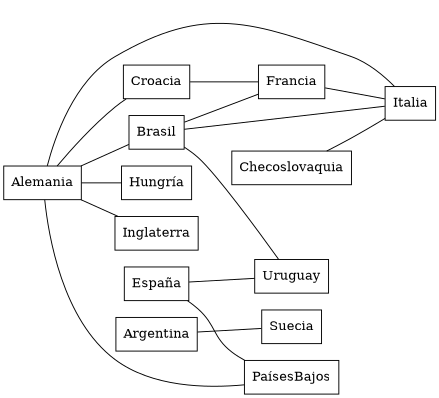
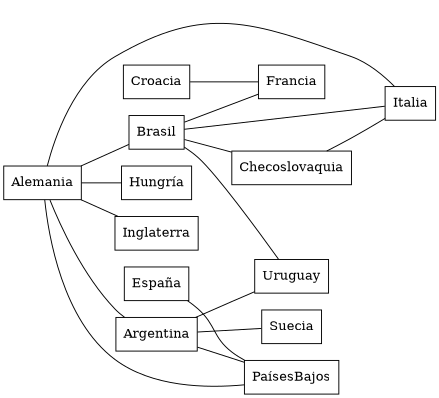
edge "Francia" -- "Italia": removed
edge "Croacia" -- "Alemania": now "Argentina" -- "Alemania"
edge "Brasil" -- "Checoslovaquia": added
edge "Uruguay" -- "España": now "Uruguay" -- "Argentina"
edge "Argentina" -- "PaísesBajos": added
